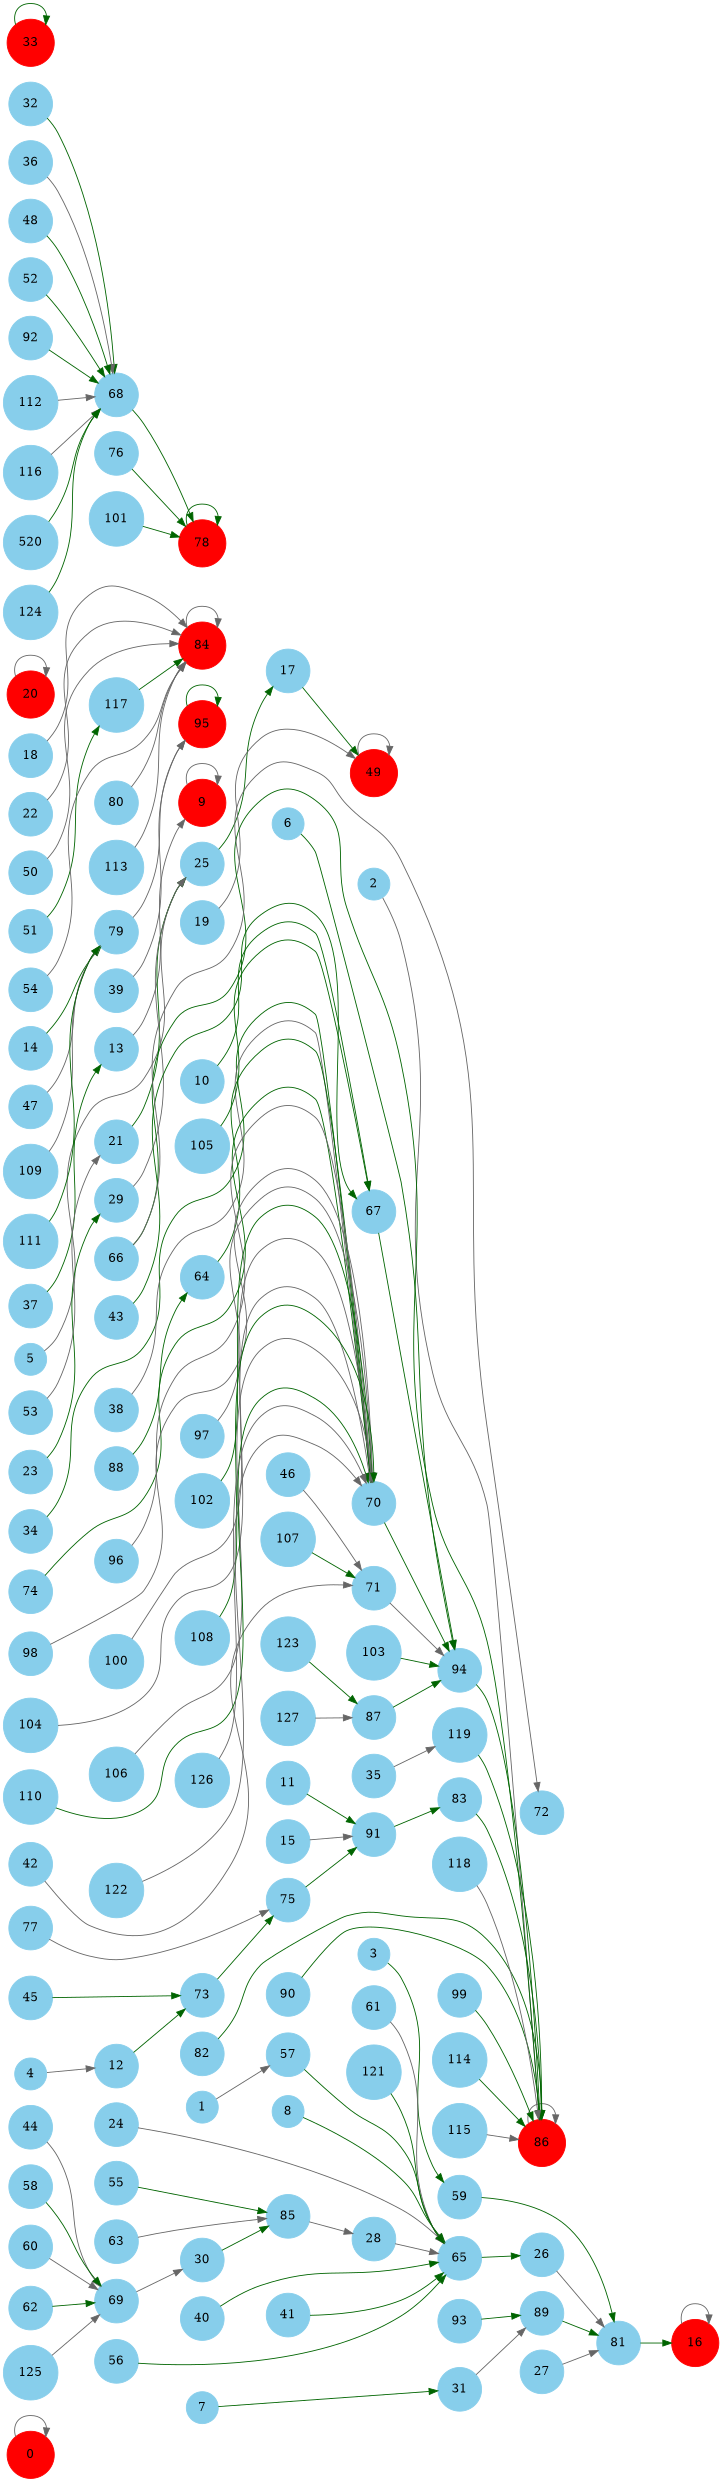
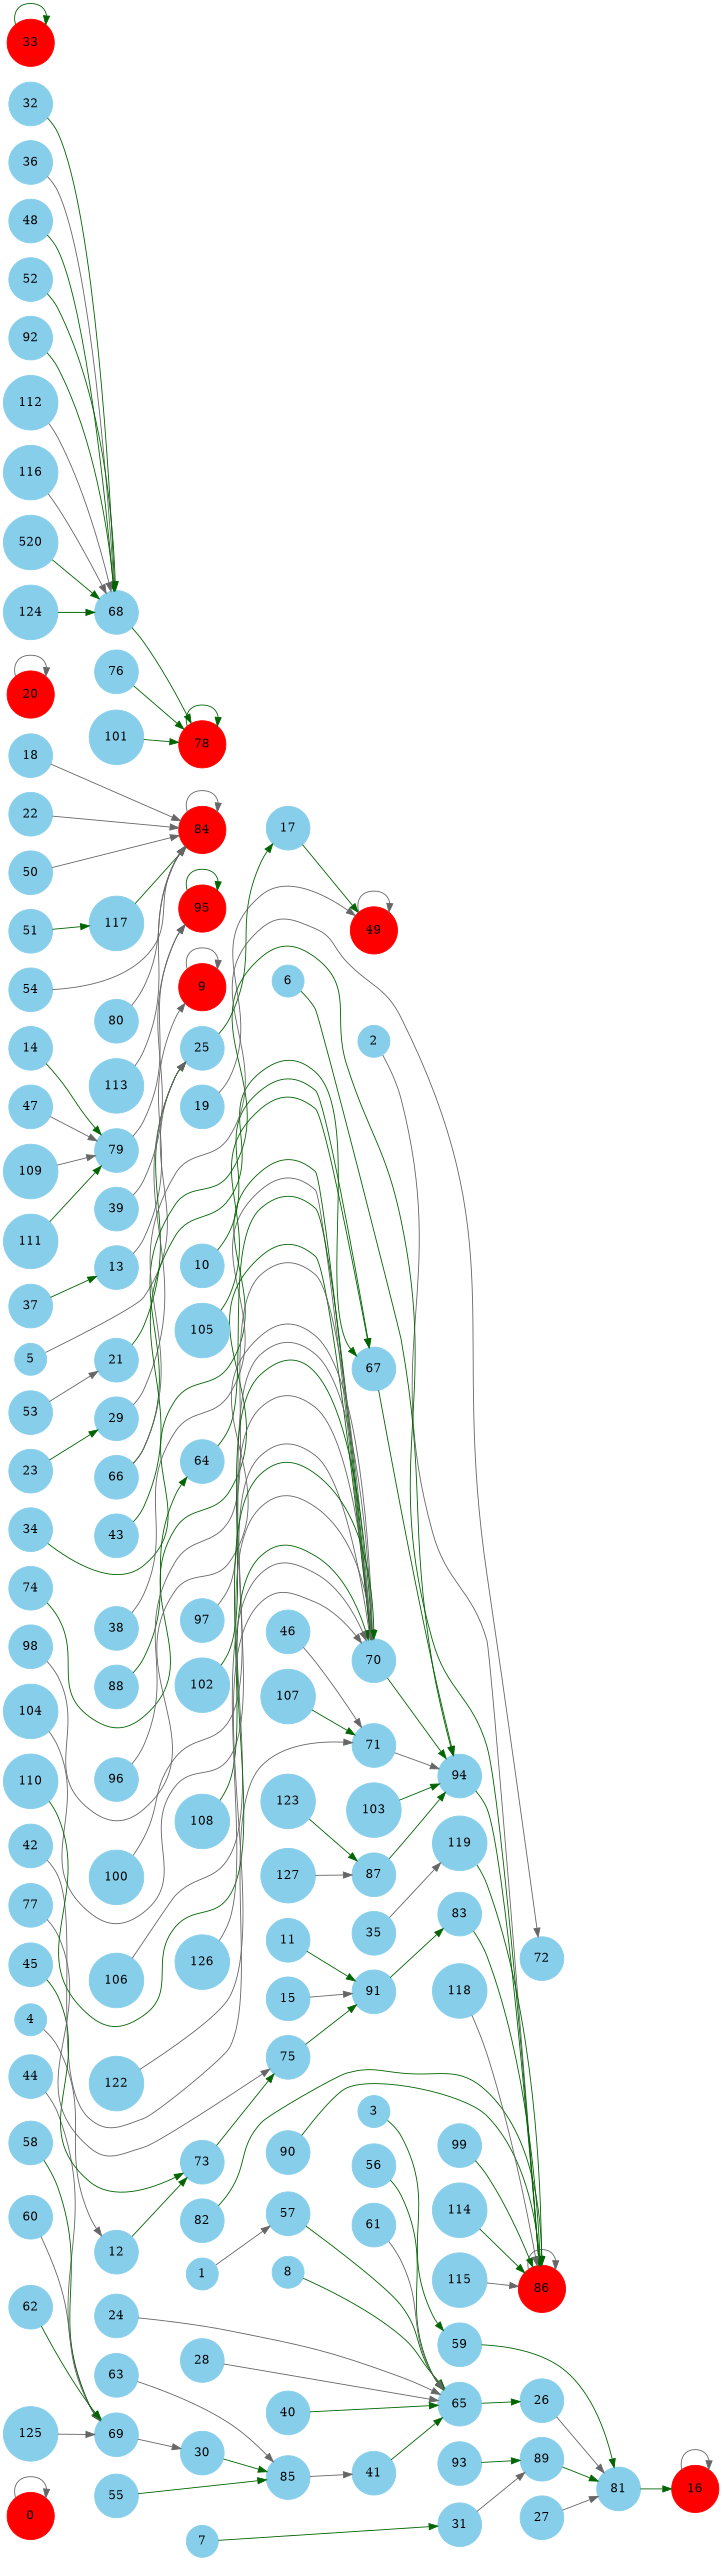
node "121": removed
edge "85" -> "28": now "85" -> "41"
